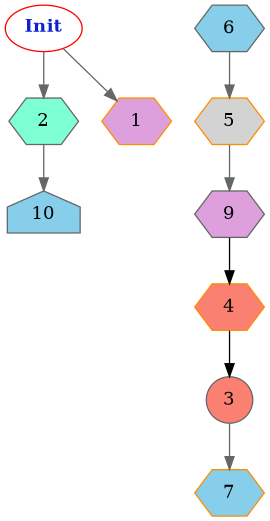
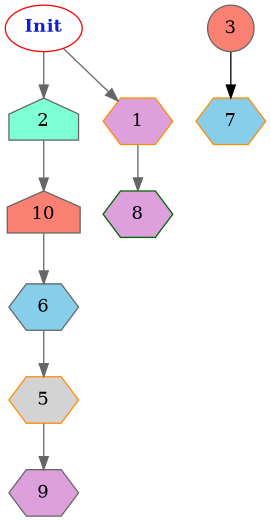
node "2": shape hexagon -> house
node "10": fillcolor skyblue -> salmon
node "8": added
edge "10" -> "6": added
node "4": removed
edge "3" -> "7": color gray40 -> black
